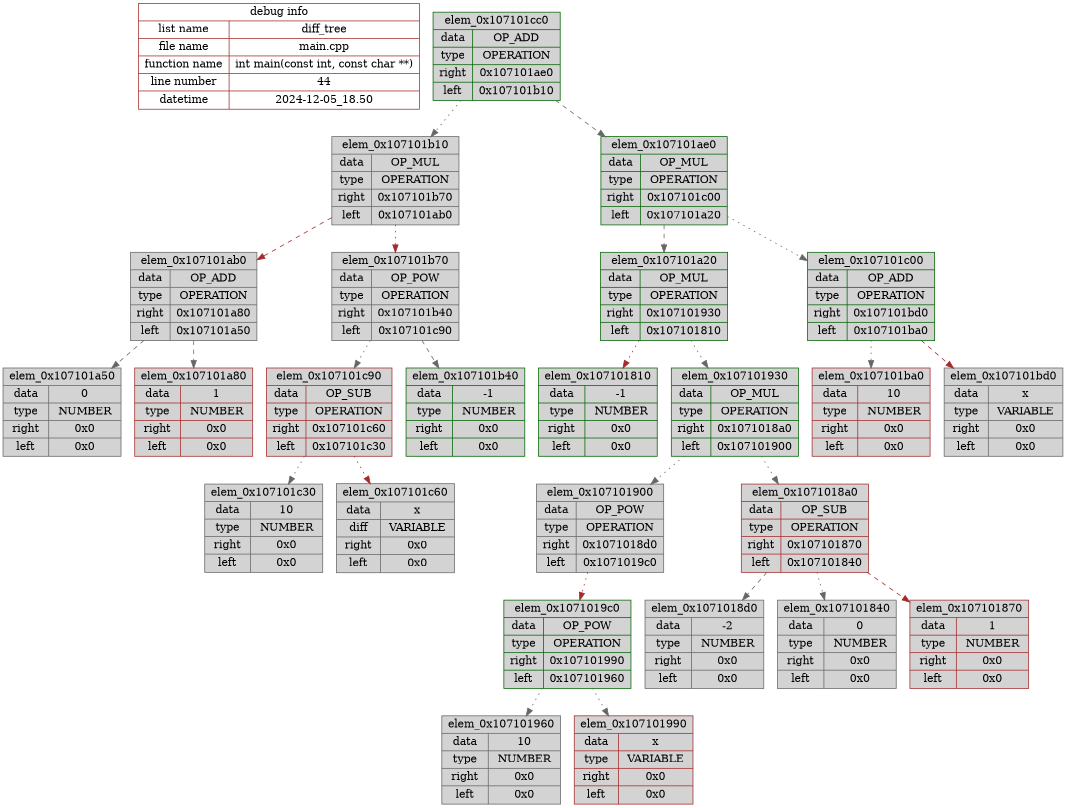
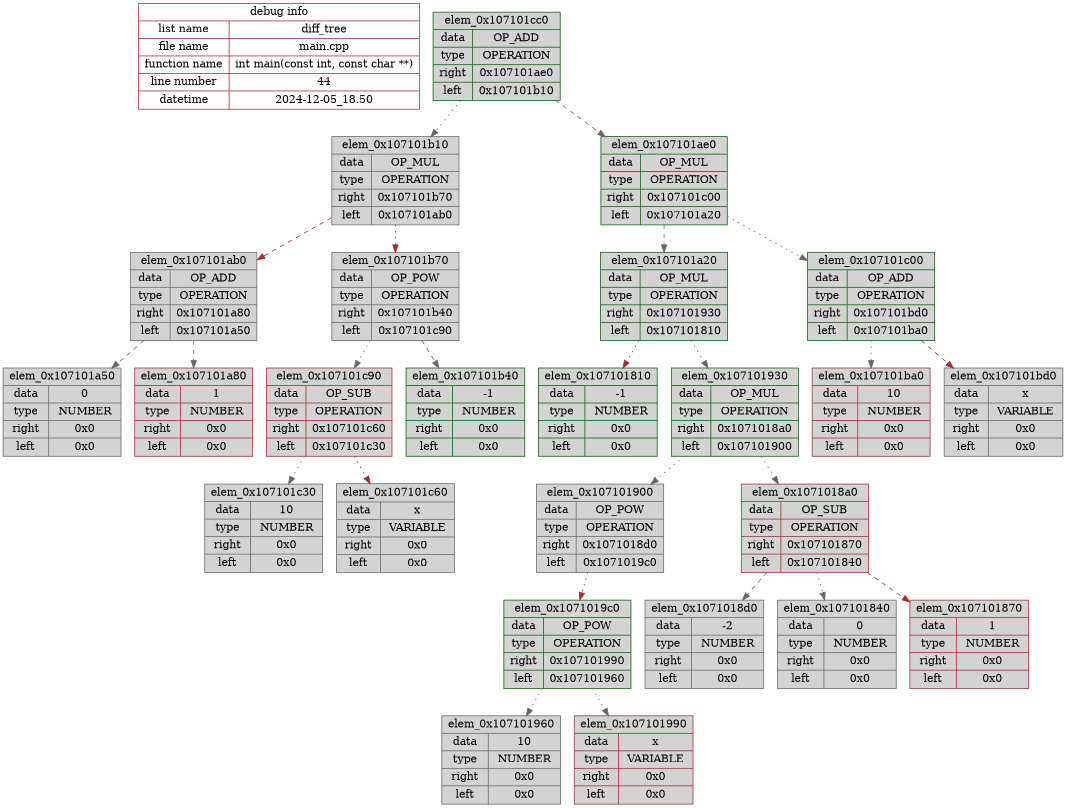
node "elem_0x107101c60": text "diff" -> "type"
